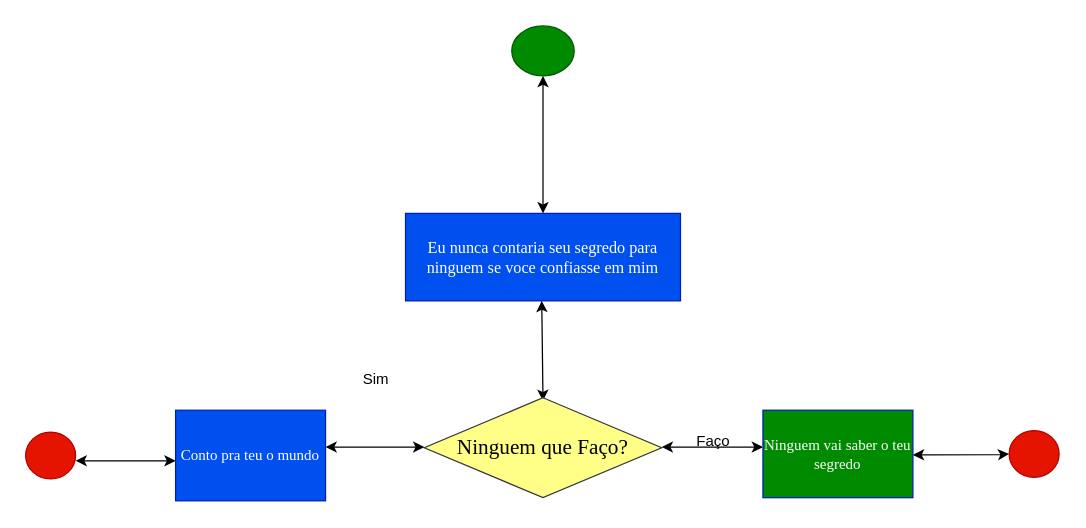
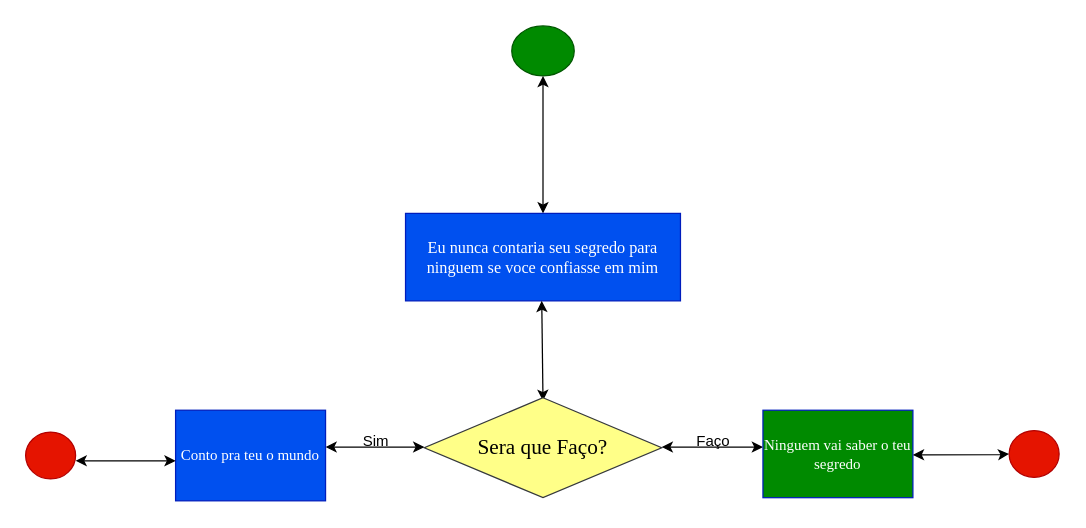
node "Sim": moved (376, 379) -> (376, 442)
node "Ninguem que Faço?": label "Ninguem que Faço?" -> "Sera que Faço?"
